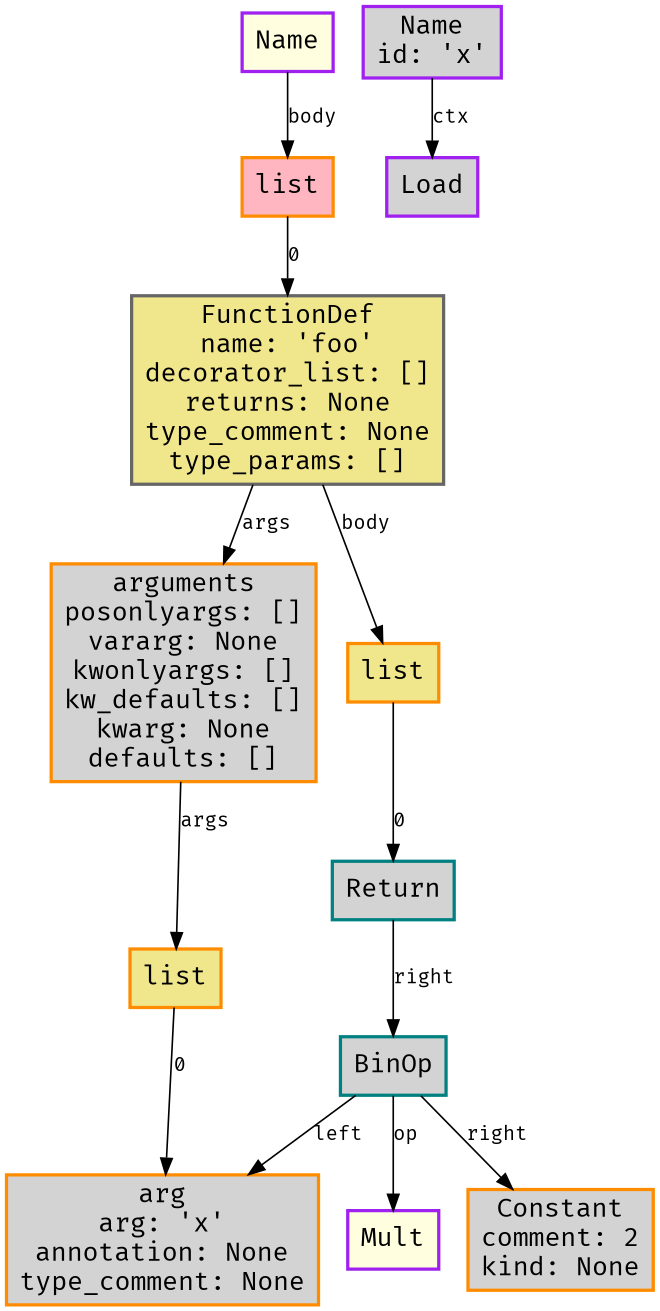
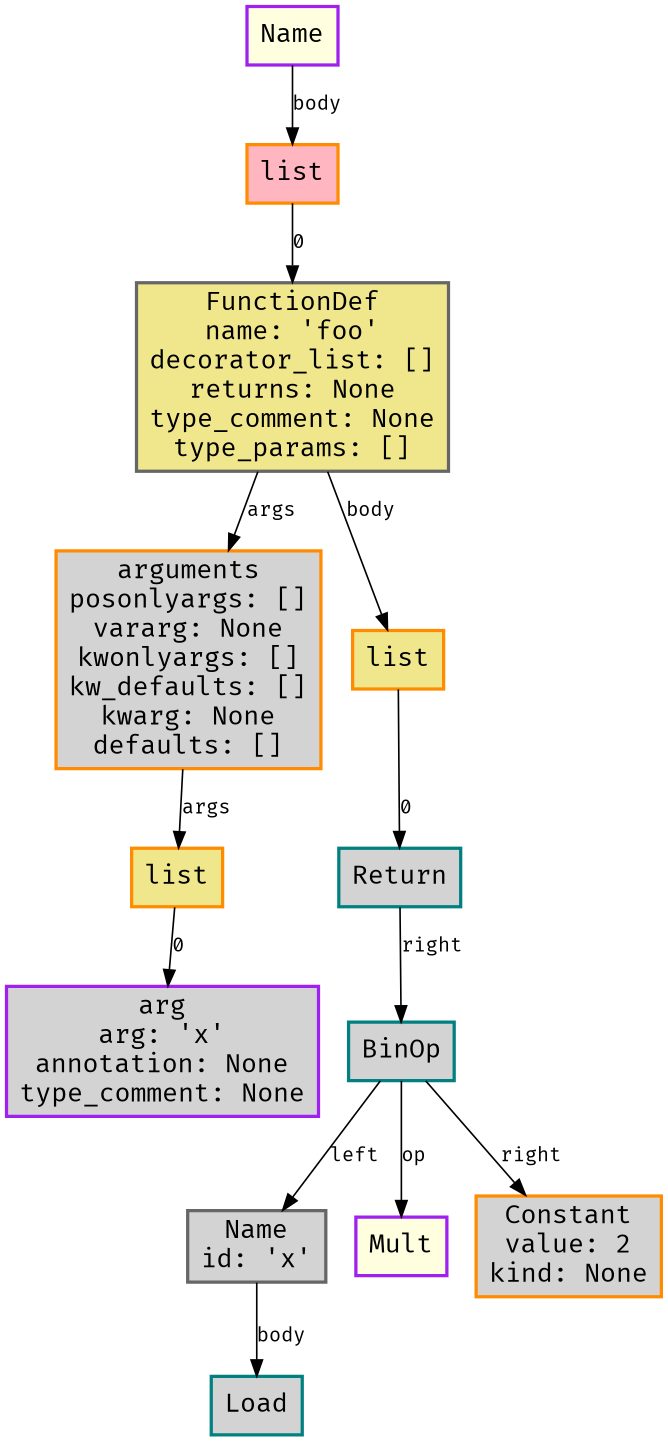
node "Name id: 'x'": color purple -> gray40
edge "Name id: 'x'" -> "Load": label "ctx" -> "body"
node "Load": color purple -> teal
edge "BinOp" -> "arg arg: 'x' annotation: None type_comment: None": now "BinOp" -> "Name id: 'x'"
node "arg arg: 'x' annotation: None type_comment: None": color darkorange -> purple
node "Constant comment: 2 kind: None": label "Constant comment: 2 kind: None" -> "Constant value: 2 kind: None"
